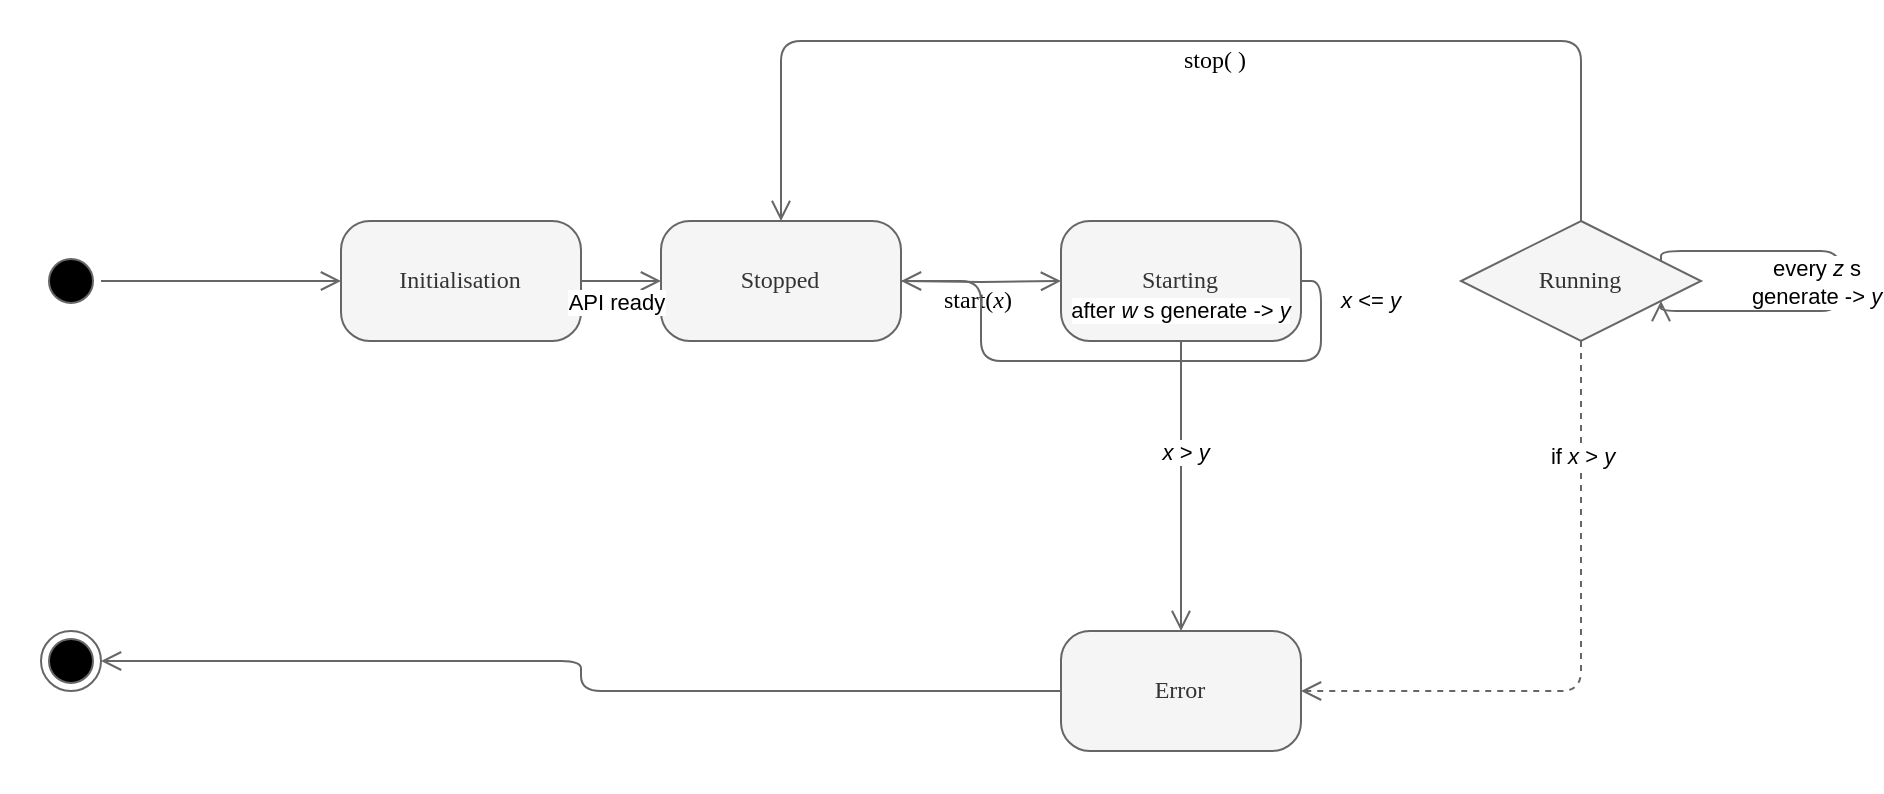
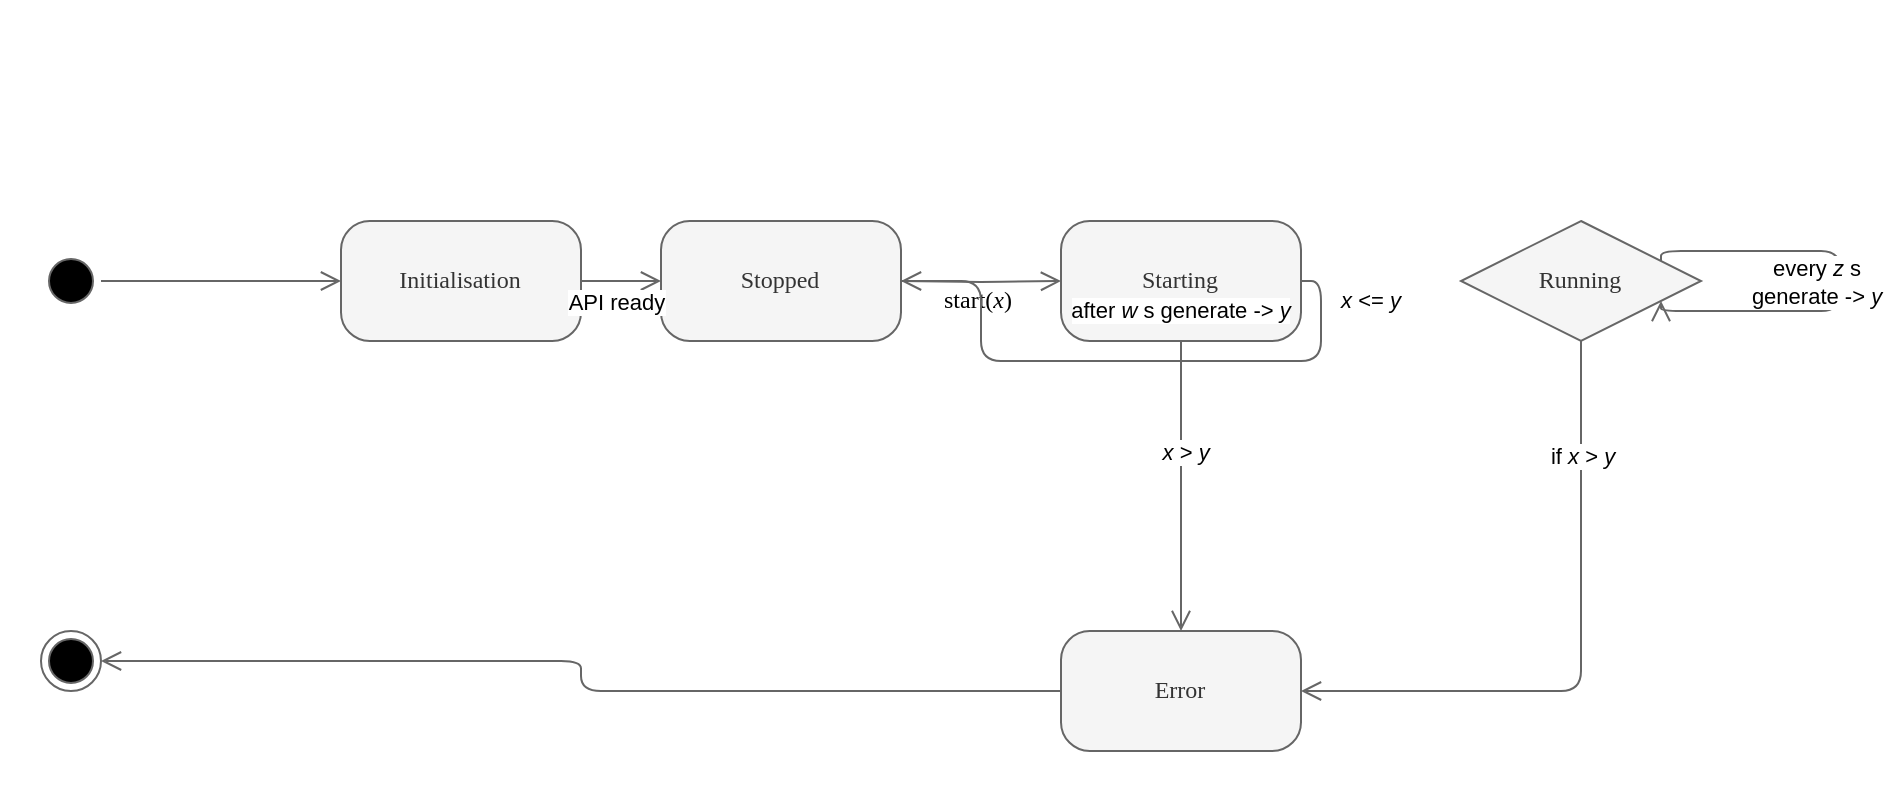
edge "Running" -> "Stopped": removed, label "stop( )"
edge "Running" -> "Error": style dashed -> solid
